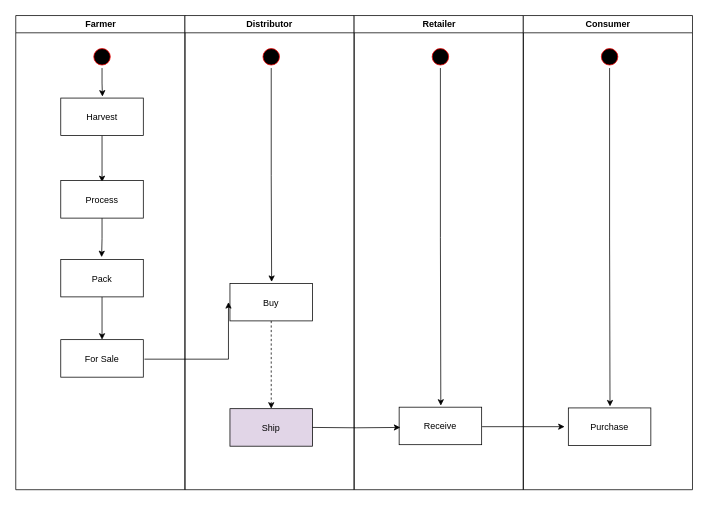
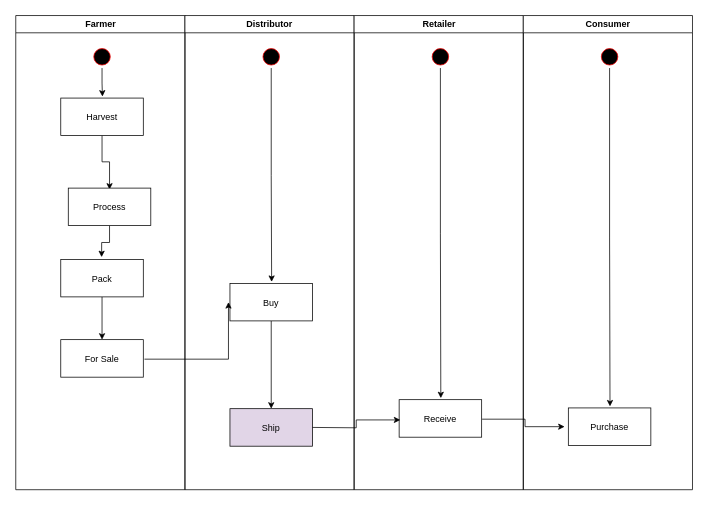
node "Process": moved (102, 199) -> (110, 207)
edge "Buy" -> "Ship": style dashed -> solid
node "Receive": moved (440, 426) -> (440, 418)
